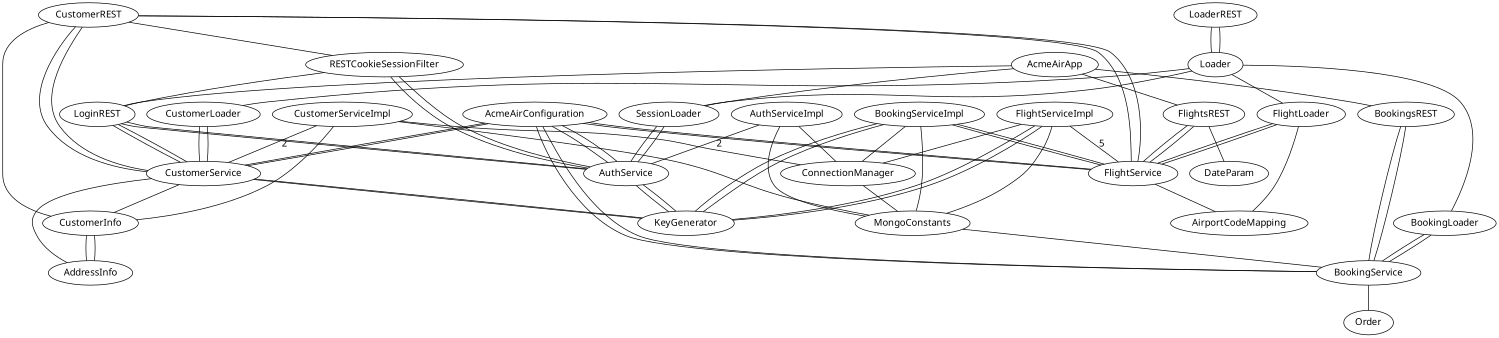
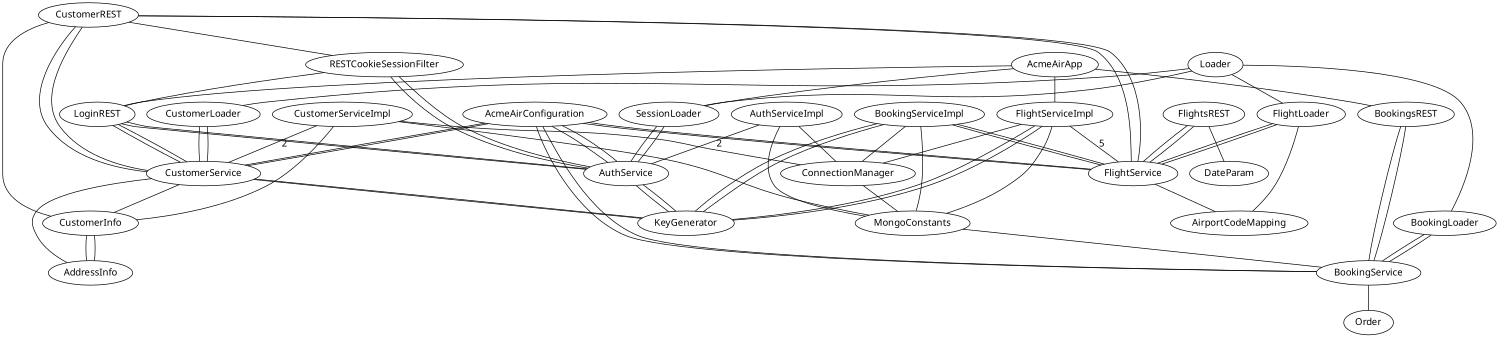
node "LoaderREST": removed
edge "AcmeAirApp" -- "FlightsREST": now "AcmeAirApp" -- "FlightServiceImpl"
